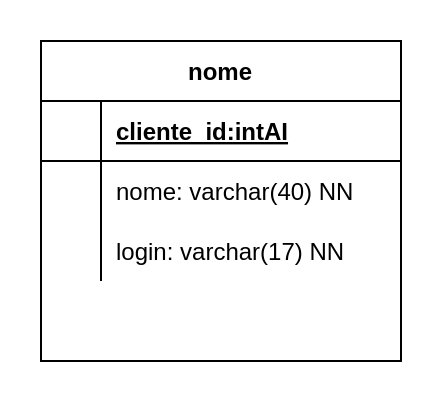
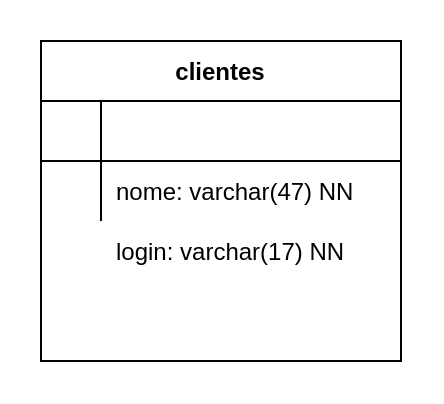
node "nome": label "nome" -> "clientes"
node "cliente_id:intAI": removed
node "nome: varchar(40) NN": label "nome: varchar(40) NN" -> "nome: varchar(47) NN"
